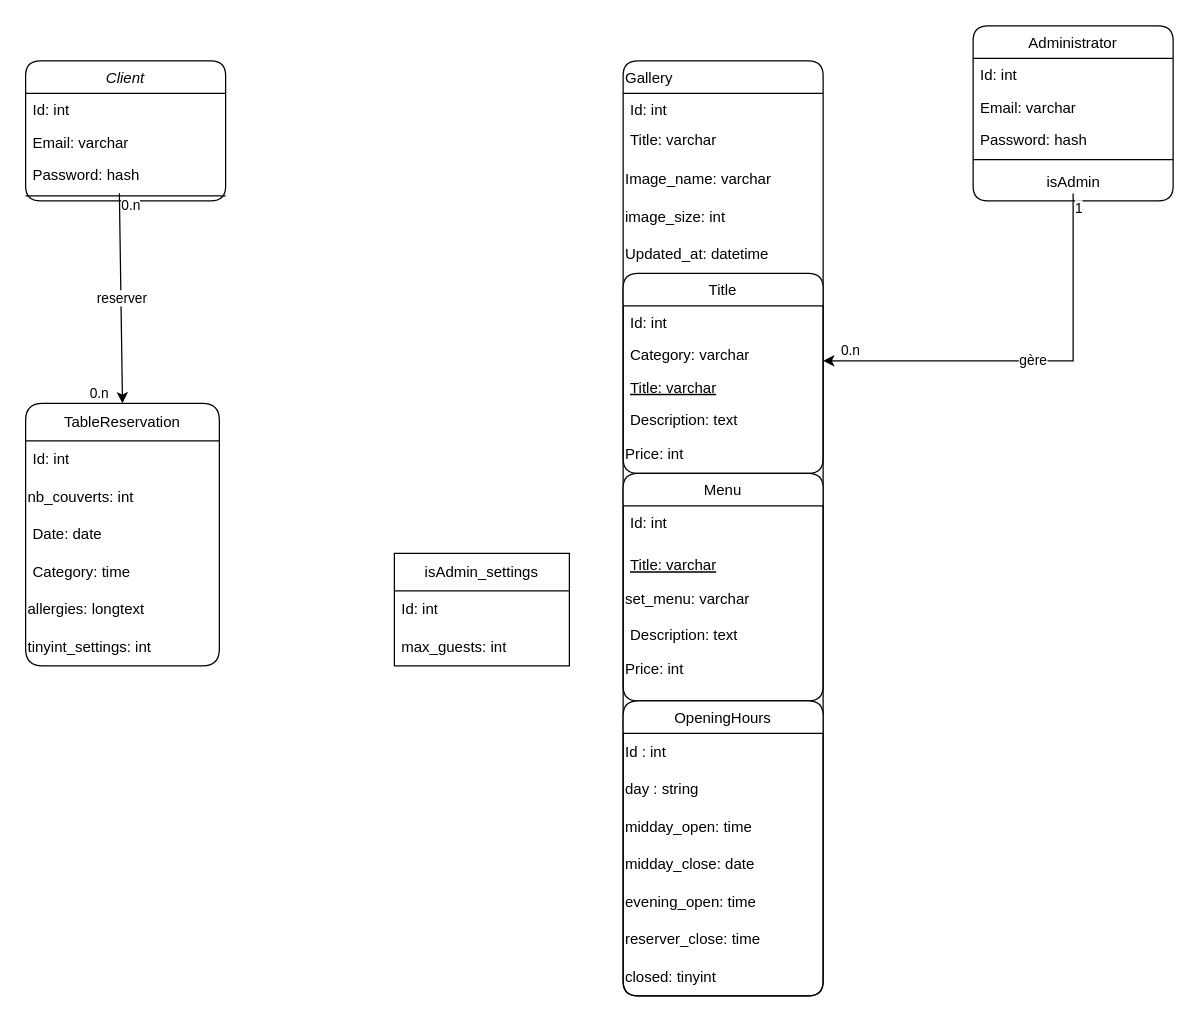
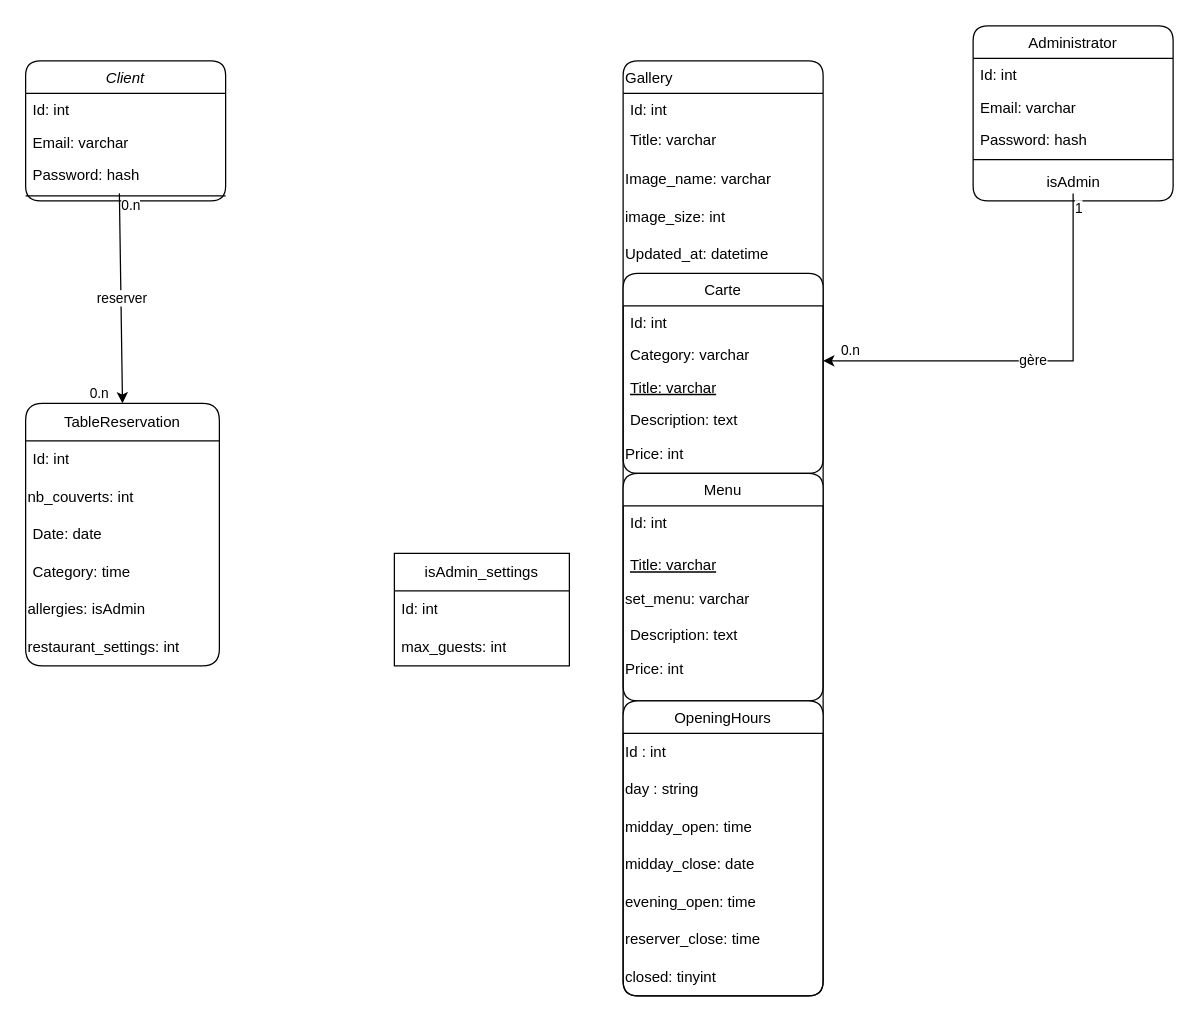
node "Title": label "Title" -> "Carte"
node "allergies: longtext": label "allergies: longtext" -> "allergies: isAdmin"
node "tinyint_settings: int": label "tinyint_settings: int" -> "restaurant_settings: int"
